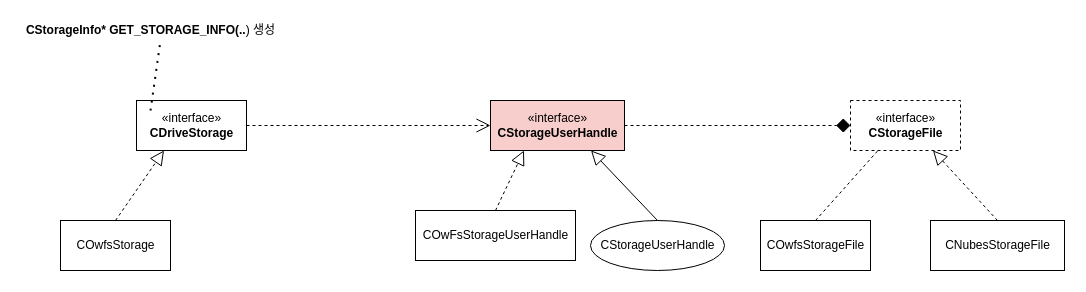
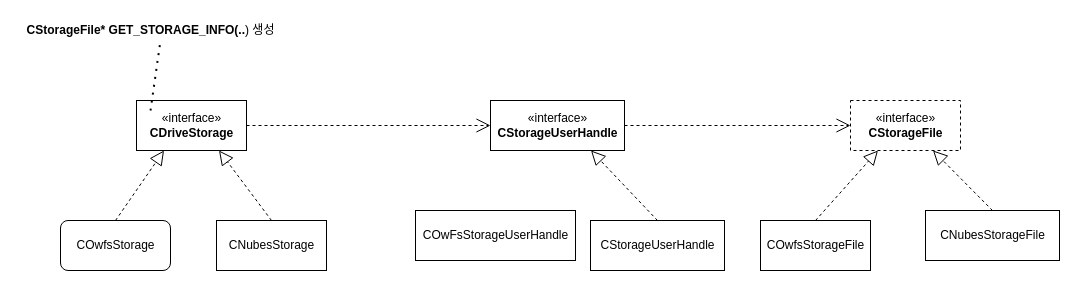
node "CStorageInfo* GET_STORAGE_INFO(..) 생성": label "CStorageInfo* GET_STORAGE_INFO(..) 생성" -> "CStorageFile* GET_STORAGE_INFO(..) 생성"
node "«interface» CStorageUserHandle": fillcolor #f8cecc -> #ffffff
edge "«interface» CStorageUserHandle" -> "«interface» CStorageFile": arrowhead diamond -> open
edge "«interface» CStorageFile" -- "COwfsStorageFile": arrowhead none -> block
edge "COwFsStorageUserHandle" -> "«interface» CStorageUserHandle": removed
edge "CStorageUserHandle" -> "«interface» CStorageUserHandle": style solid -> dashed
edge "CNubesStorage" -> "«interface» CDriveStorage": added
node "COwfsStorage": shape rectangle -> rounded rectangle
node "CNubesStorage": added
node "CStorageUserHandle": shape ellipse -> rectangle
node "CNubesStorageFile": moved (998, 246) -> (993, 236)
